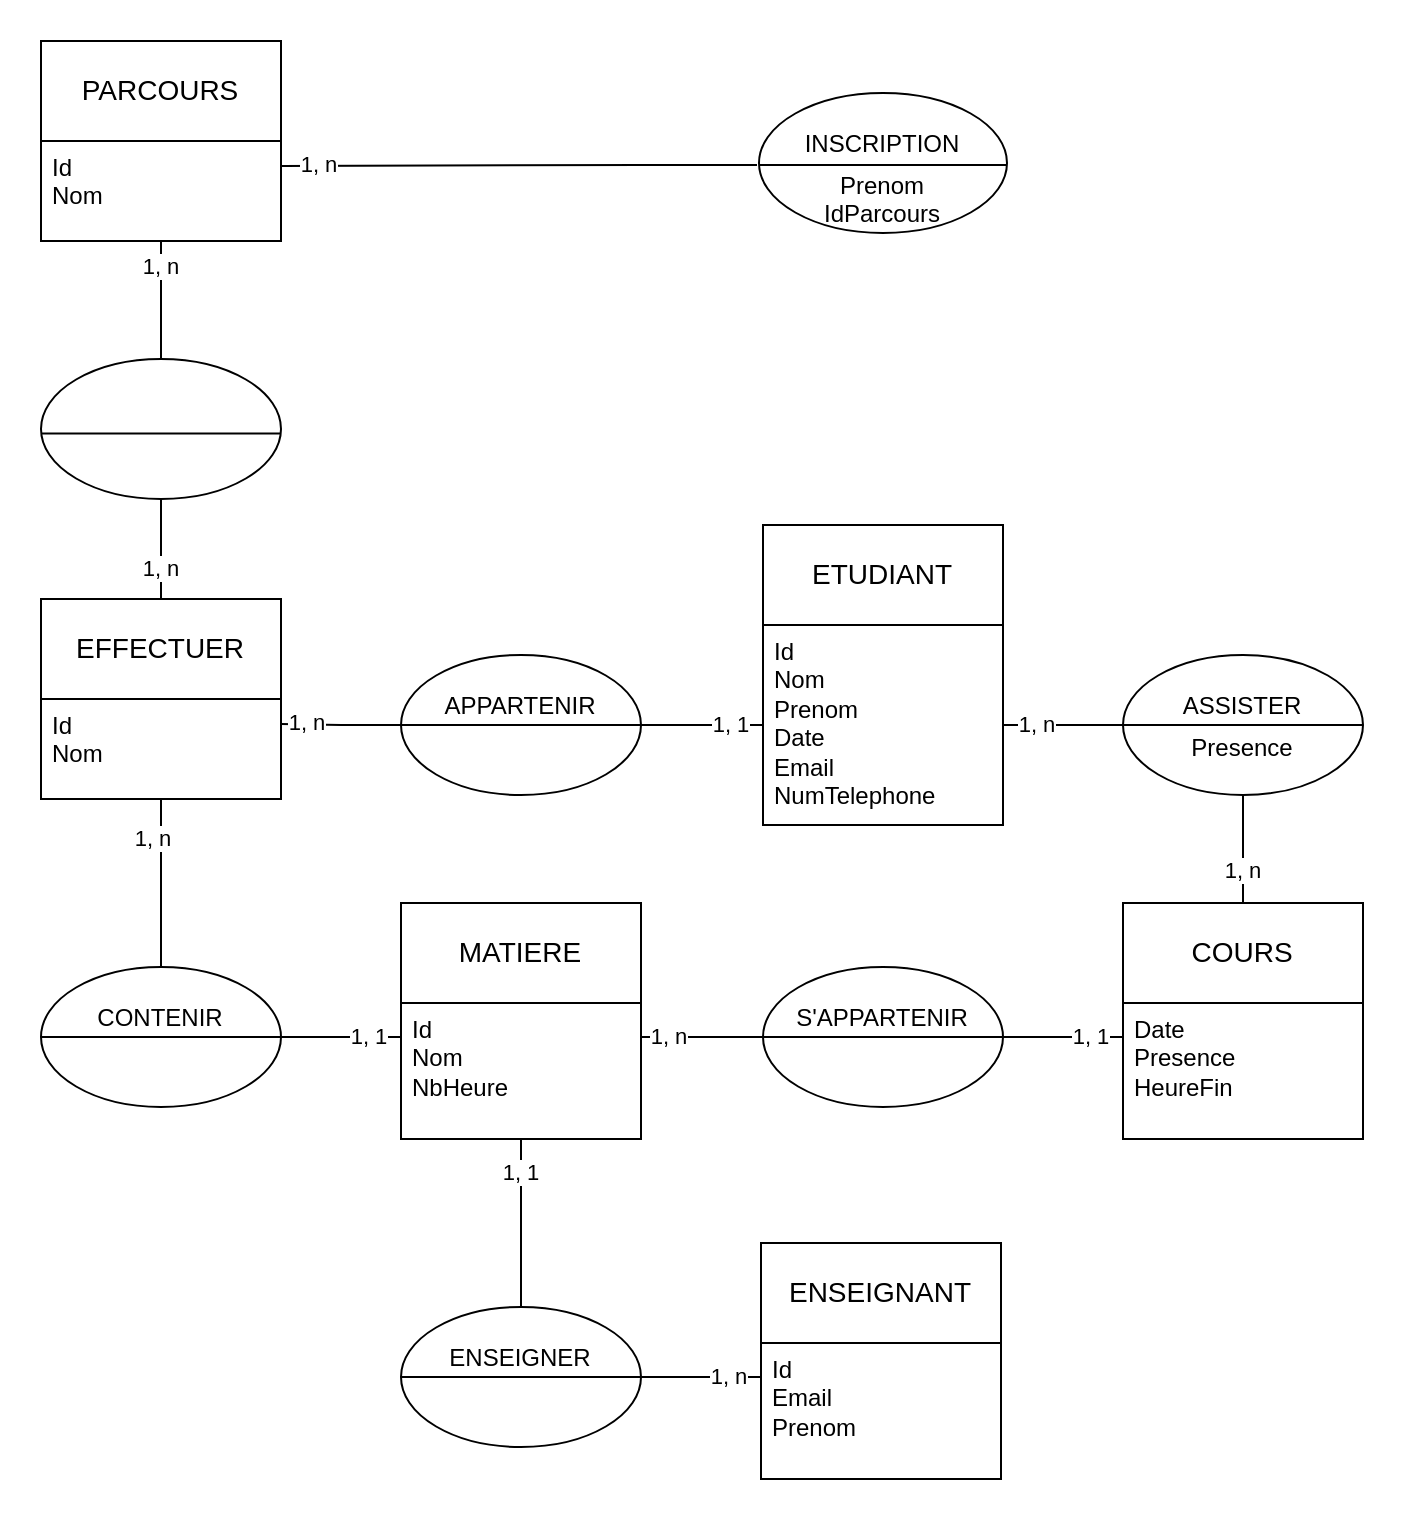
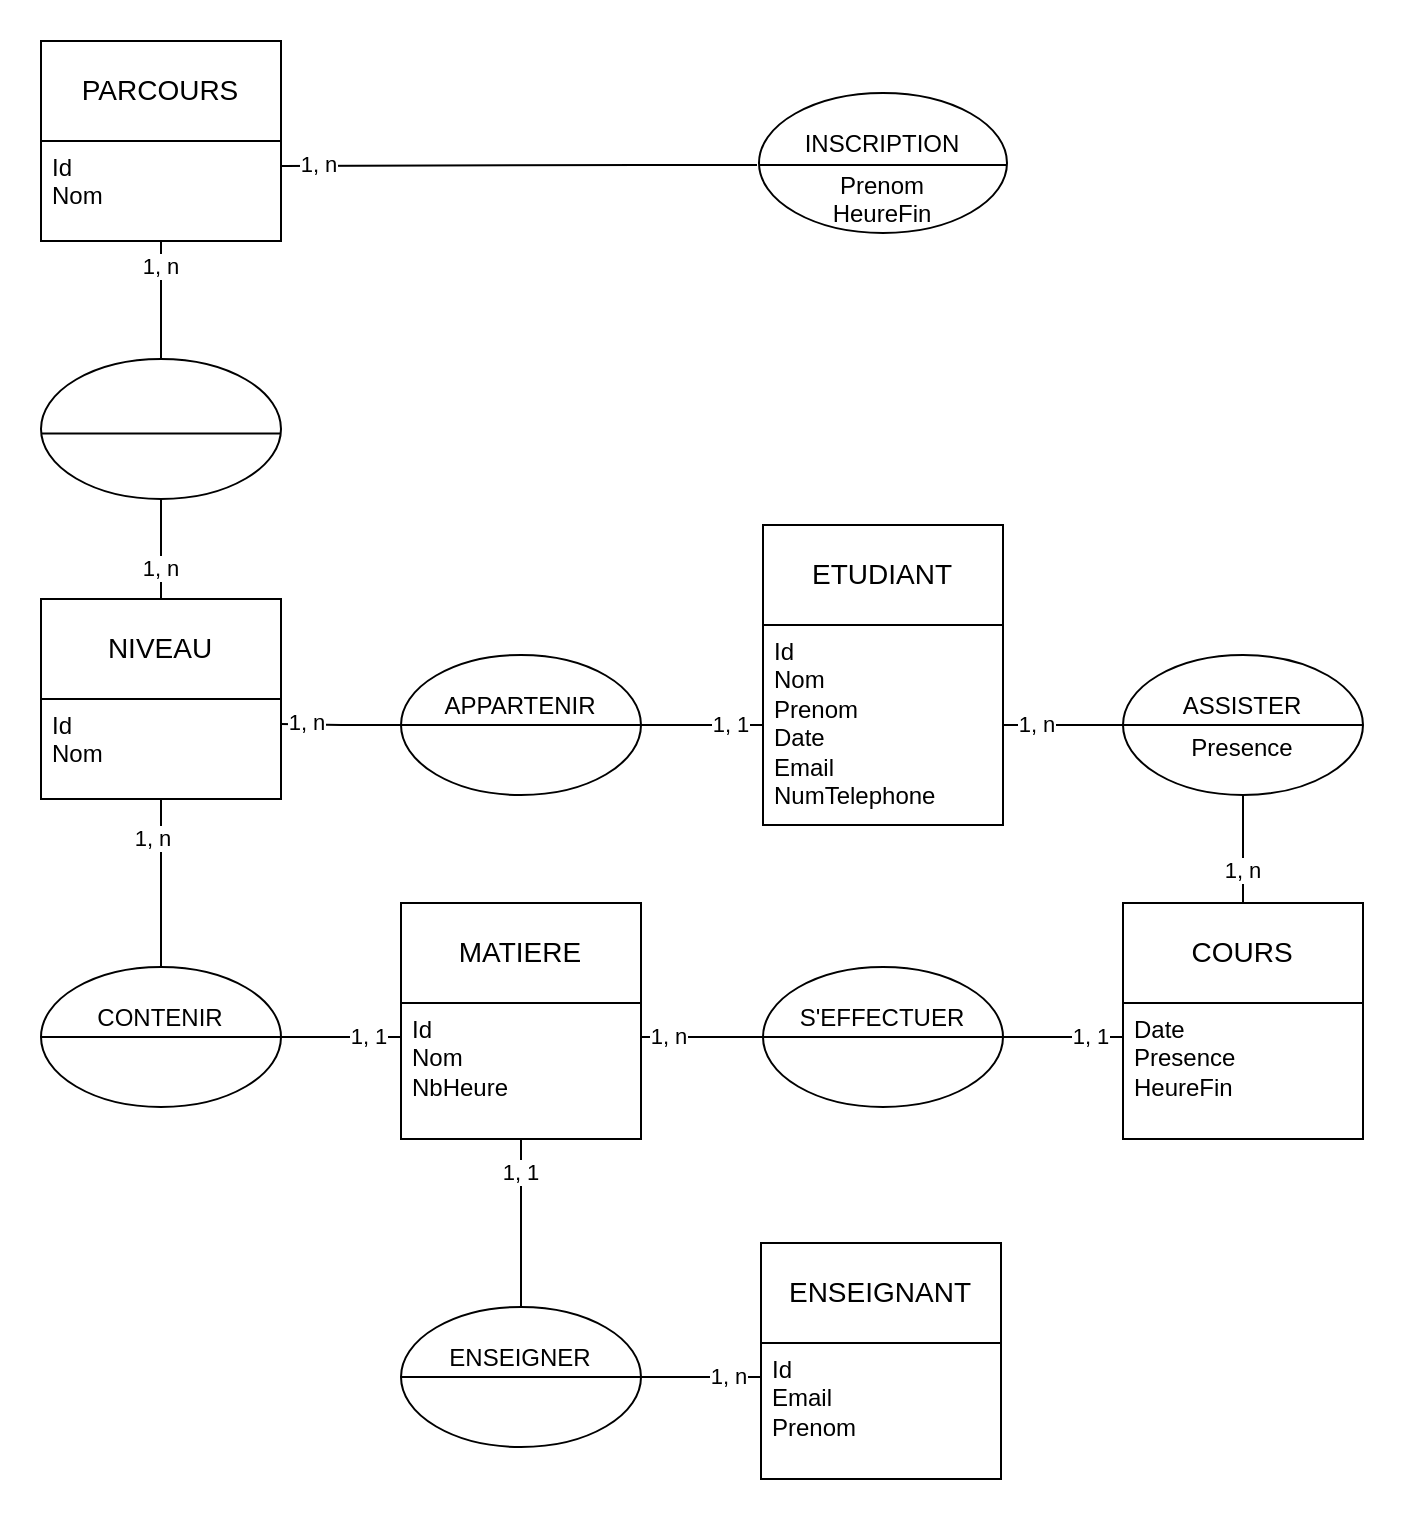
node "IdParcours": label "IdParcours" -> "HeureFin"
node "EFFECTUER": label "EFFECTUER" -> "NIVEAU"
node "S'APPARTENIR": label "S'APPARTENIR" -> "S'EFFECTUER"
